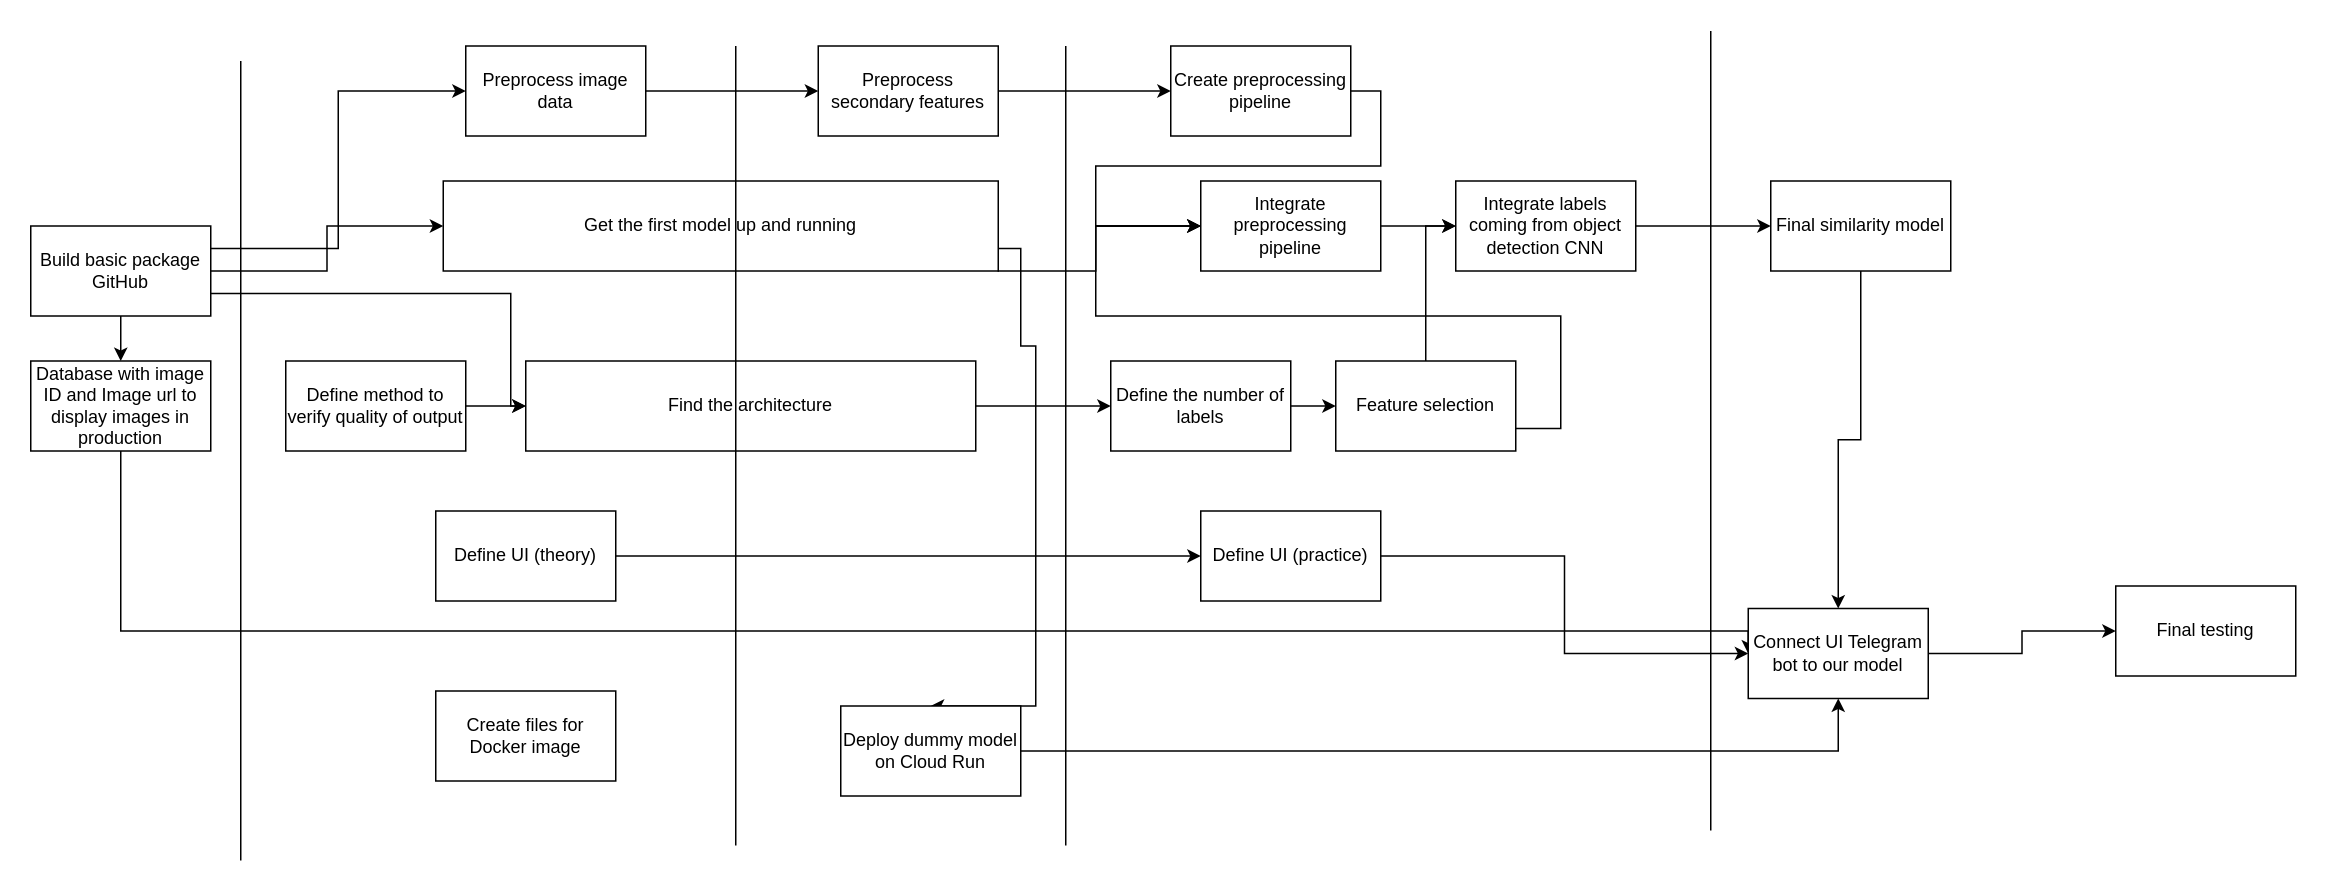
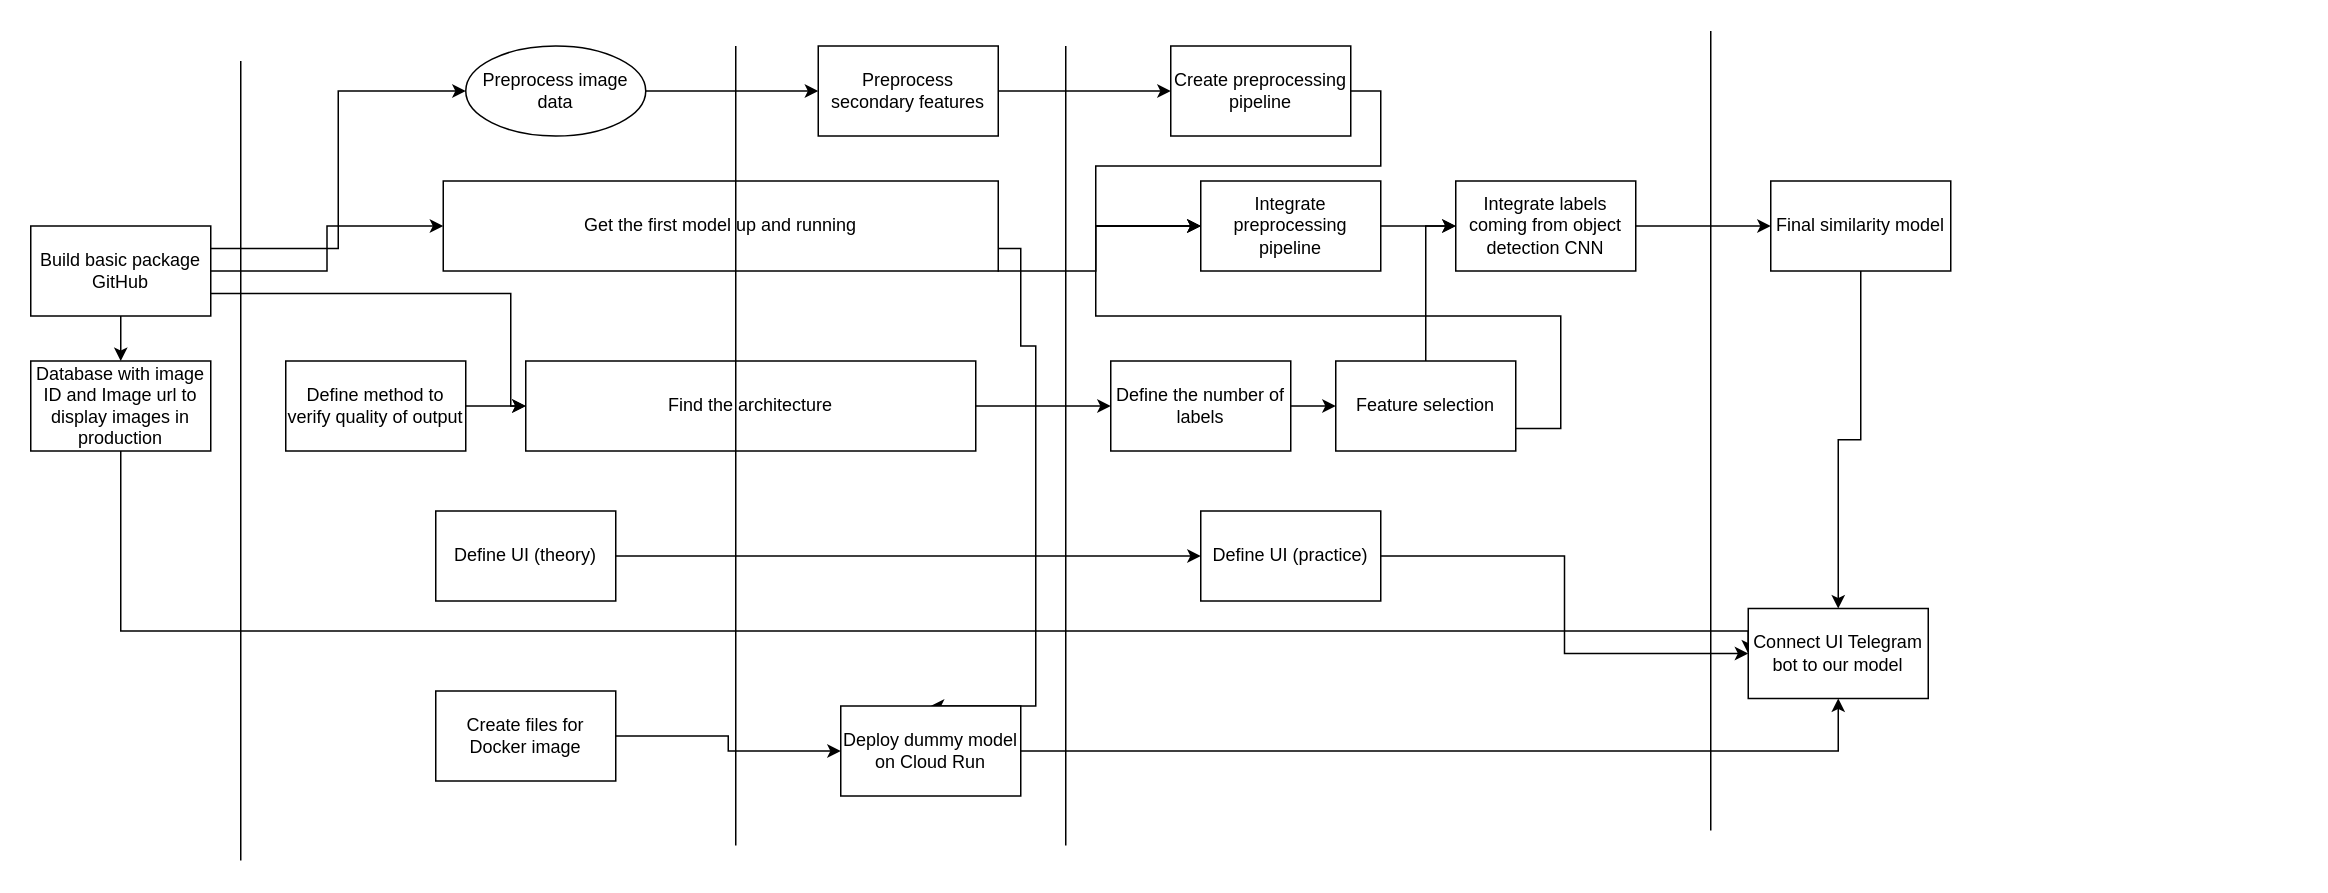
node "Preprocess image data": shape rectangle -> ellipse
node "Final testing": removed
edge "Connect UI Telegram bot to our model" -> "Final testing": removed
edge "Create files for Docker image" -> "Deploy dummy model on Cloud Run": added
